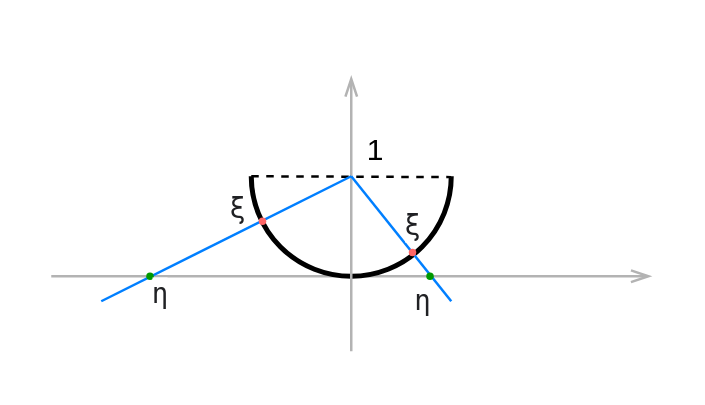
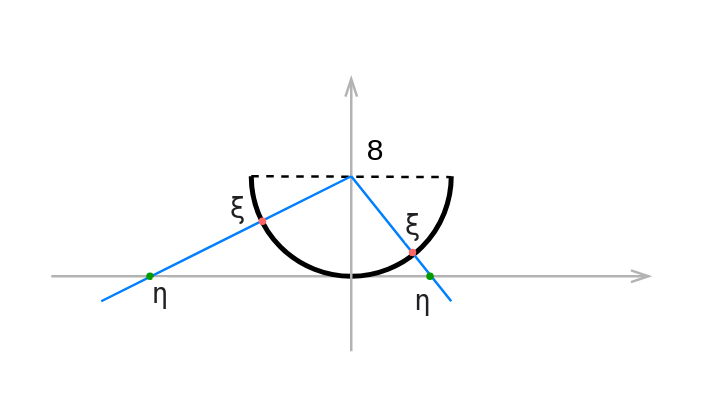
node "1": label "1" -> "8"
